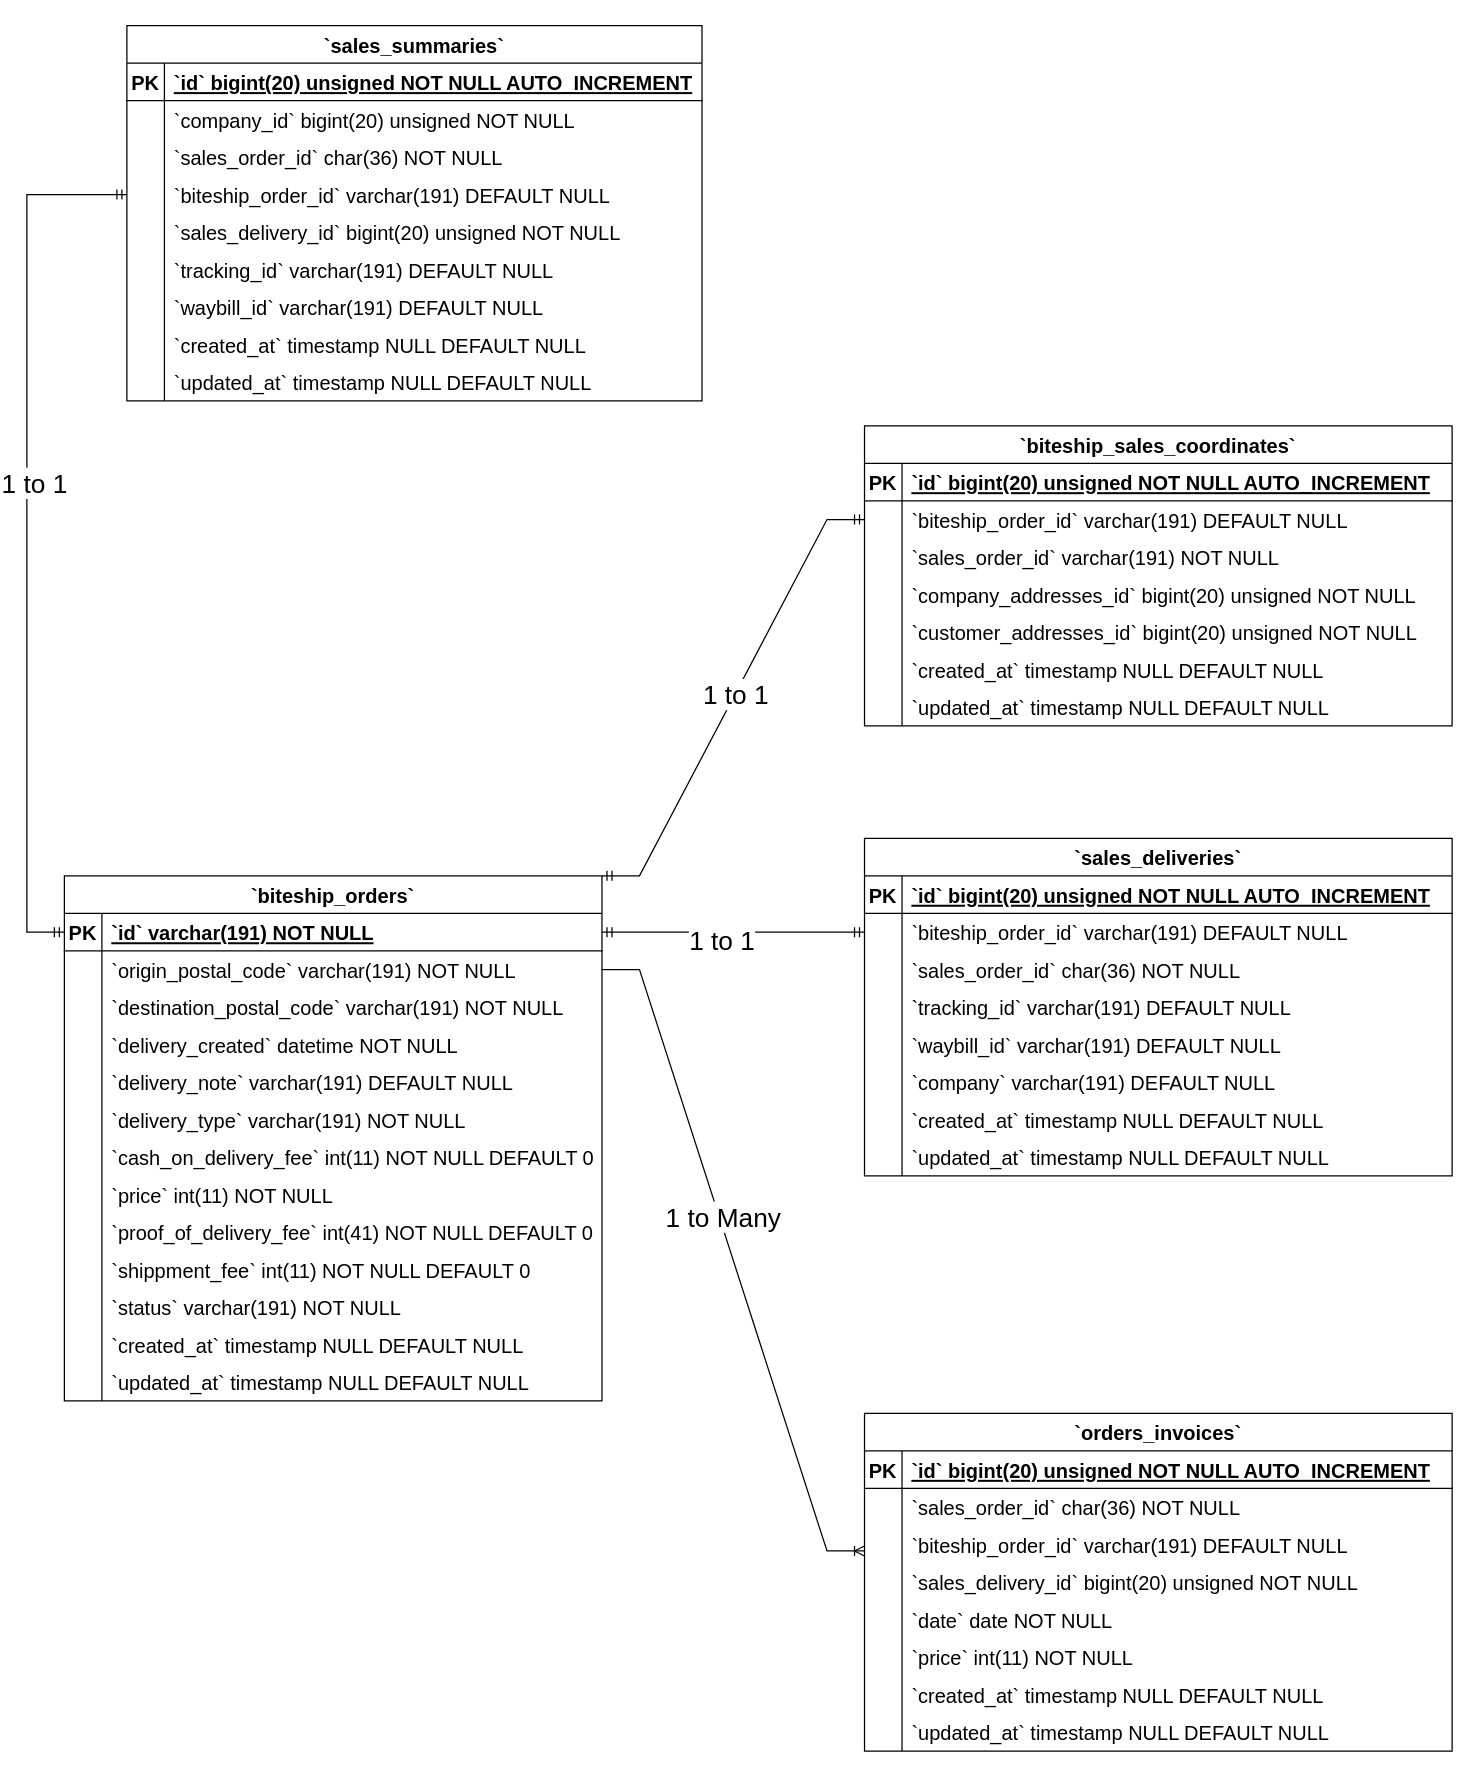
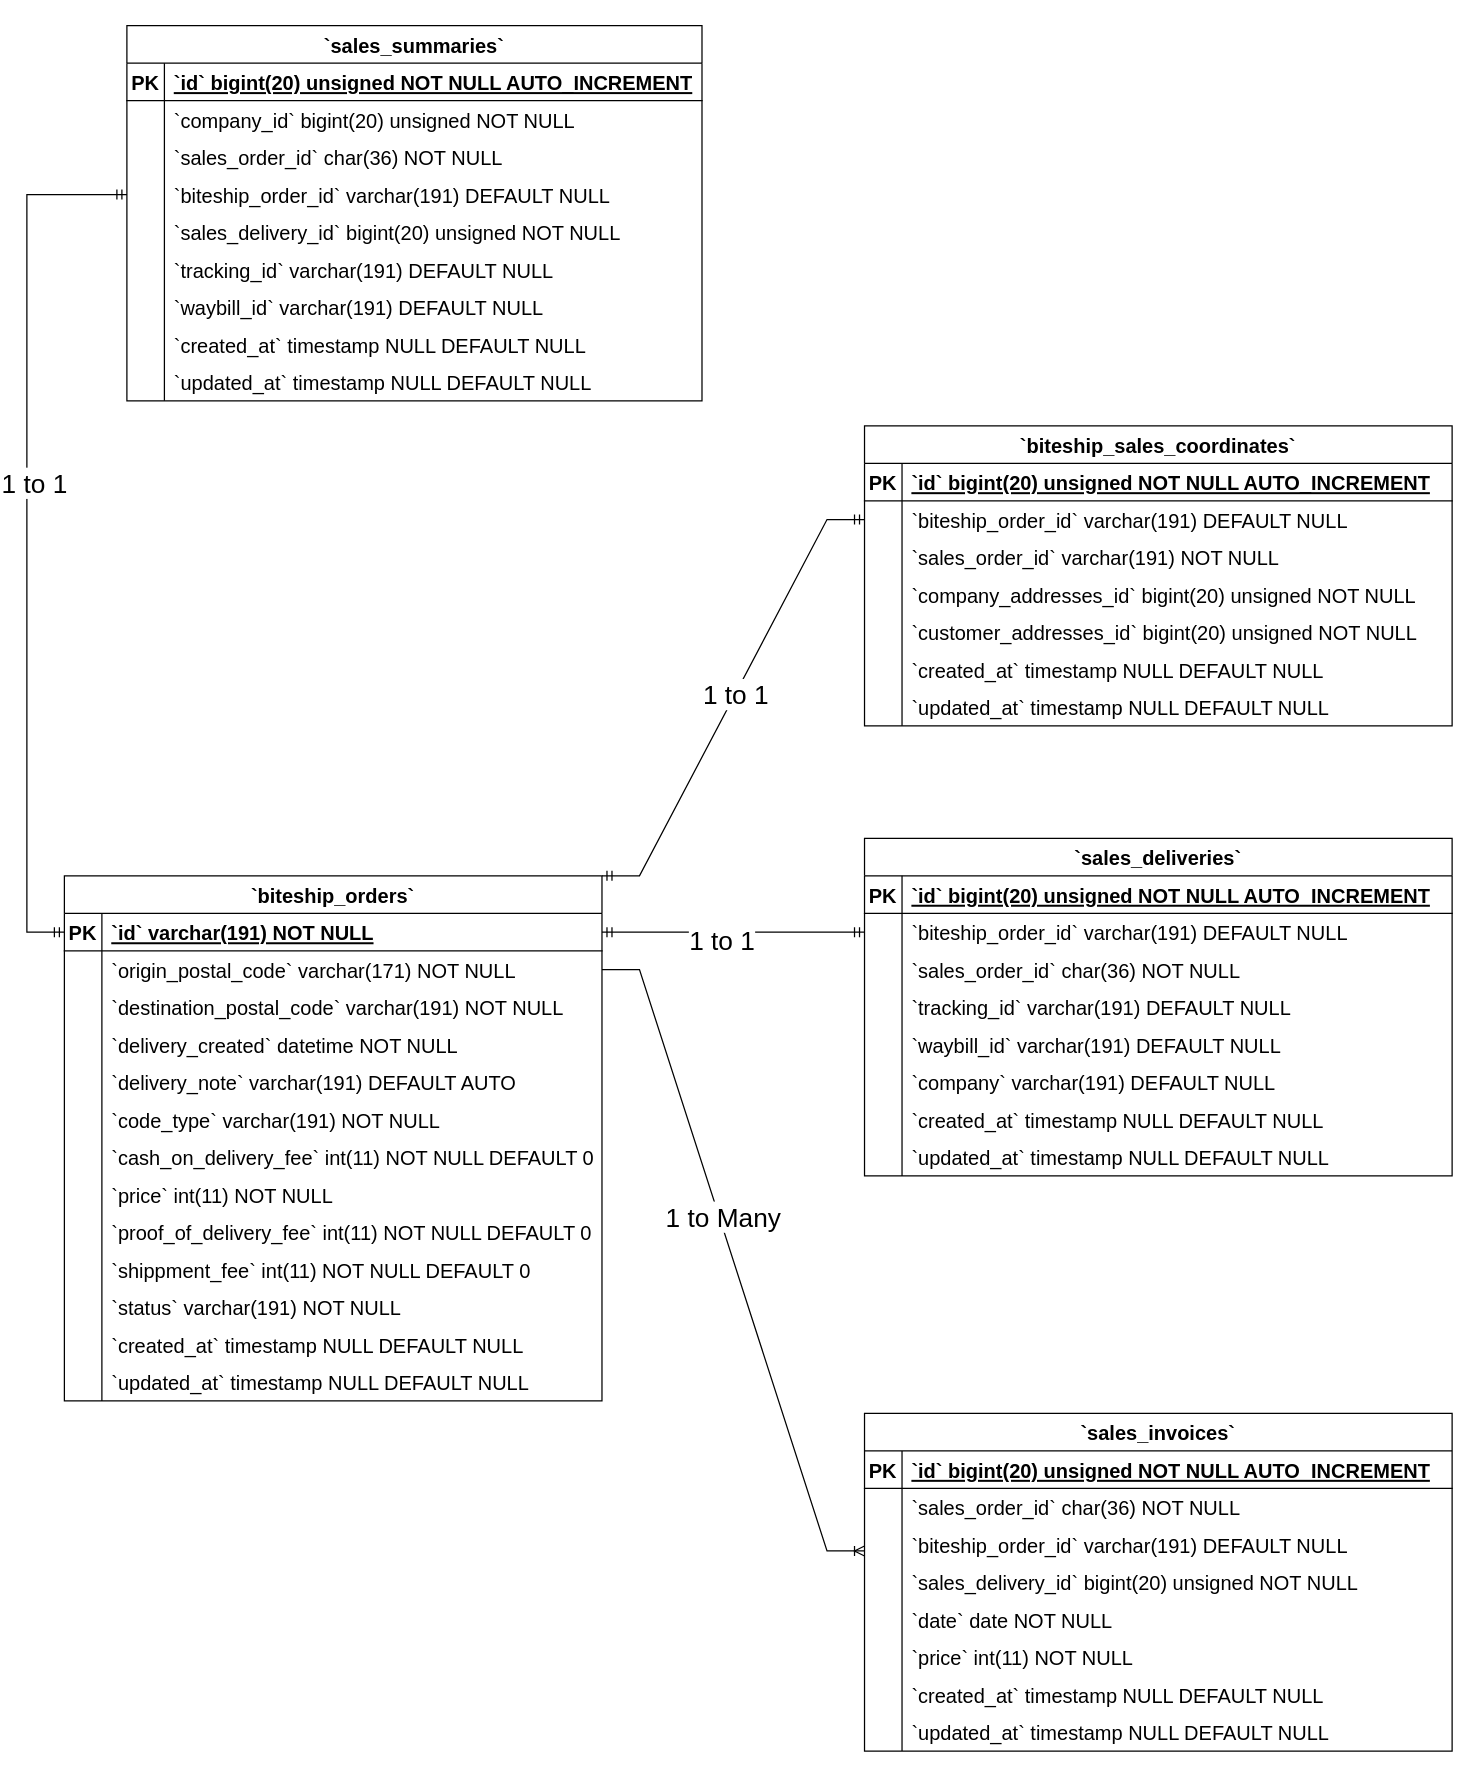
node "`origin_postal_code` varchar(191) NOT NULL": label "`origin_postal_code` varchar(191) NOT NULL" -> "`origin_postal_code` varchar(171) NOT NULL"
node "`delivery_note` varchar(191) DEFAULT NULL": label "`delivery_note` varchar(191) DEFAULT NULL" -> "`delivery_note` varchar(191) DEFAULT AUTO"
node "`delivery_type` varchar(191) NOT NULL": label "`delivery_type` varchar(191) NOT NULL" -> "`code_type` varchar(191) NOT NULL"
node "`proof_of_delivery_fee` int(41) NOT NULL DEFAULT 0": label "`proof_of_delivery_fee` int(41) NOT NULL DEFAULT 0" -> "`proof_of_delivery_fee` int(11) NOT NULL DEFAULT 0"
node "`orders_invoices`": label "`orders_invoices`" -> "`sales_invoices`"
